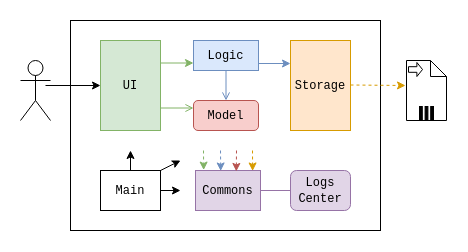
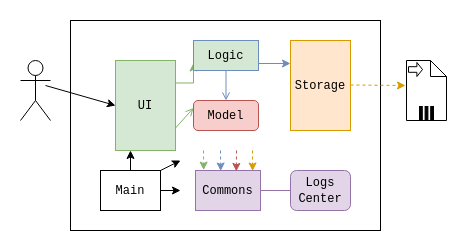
node "Logic": fillcolor #dae8fc -> #d5e8d4
node "UI": moved (131, 86) -> (146, 106)
